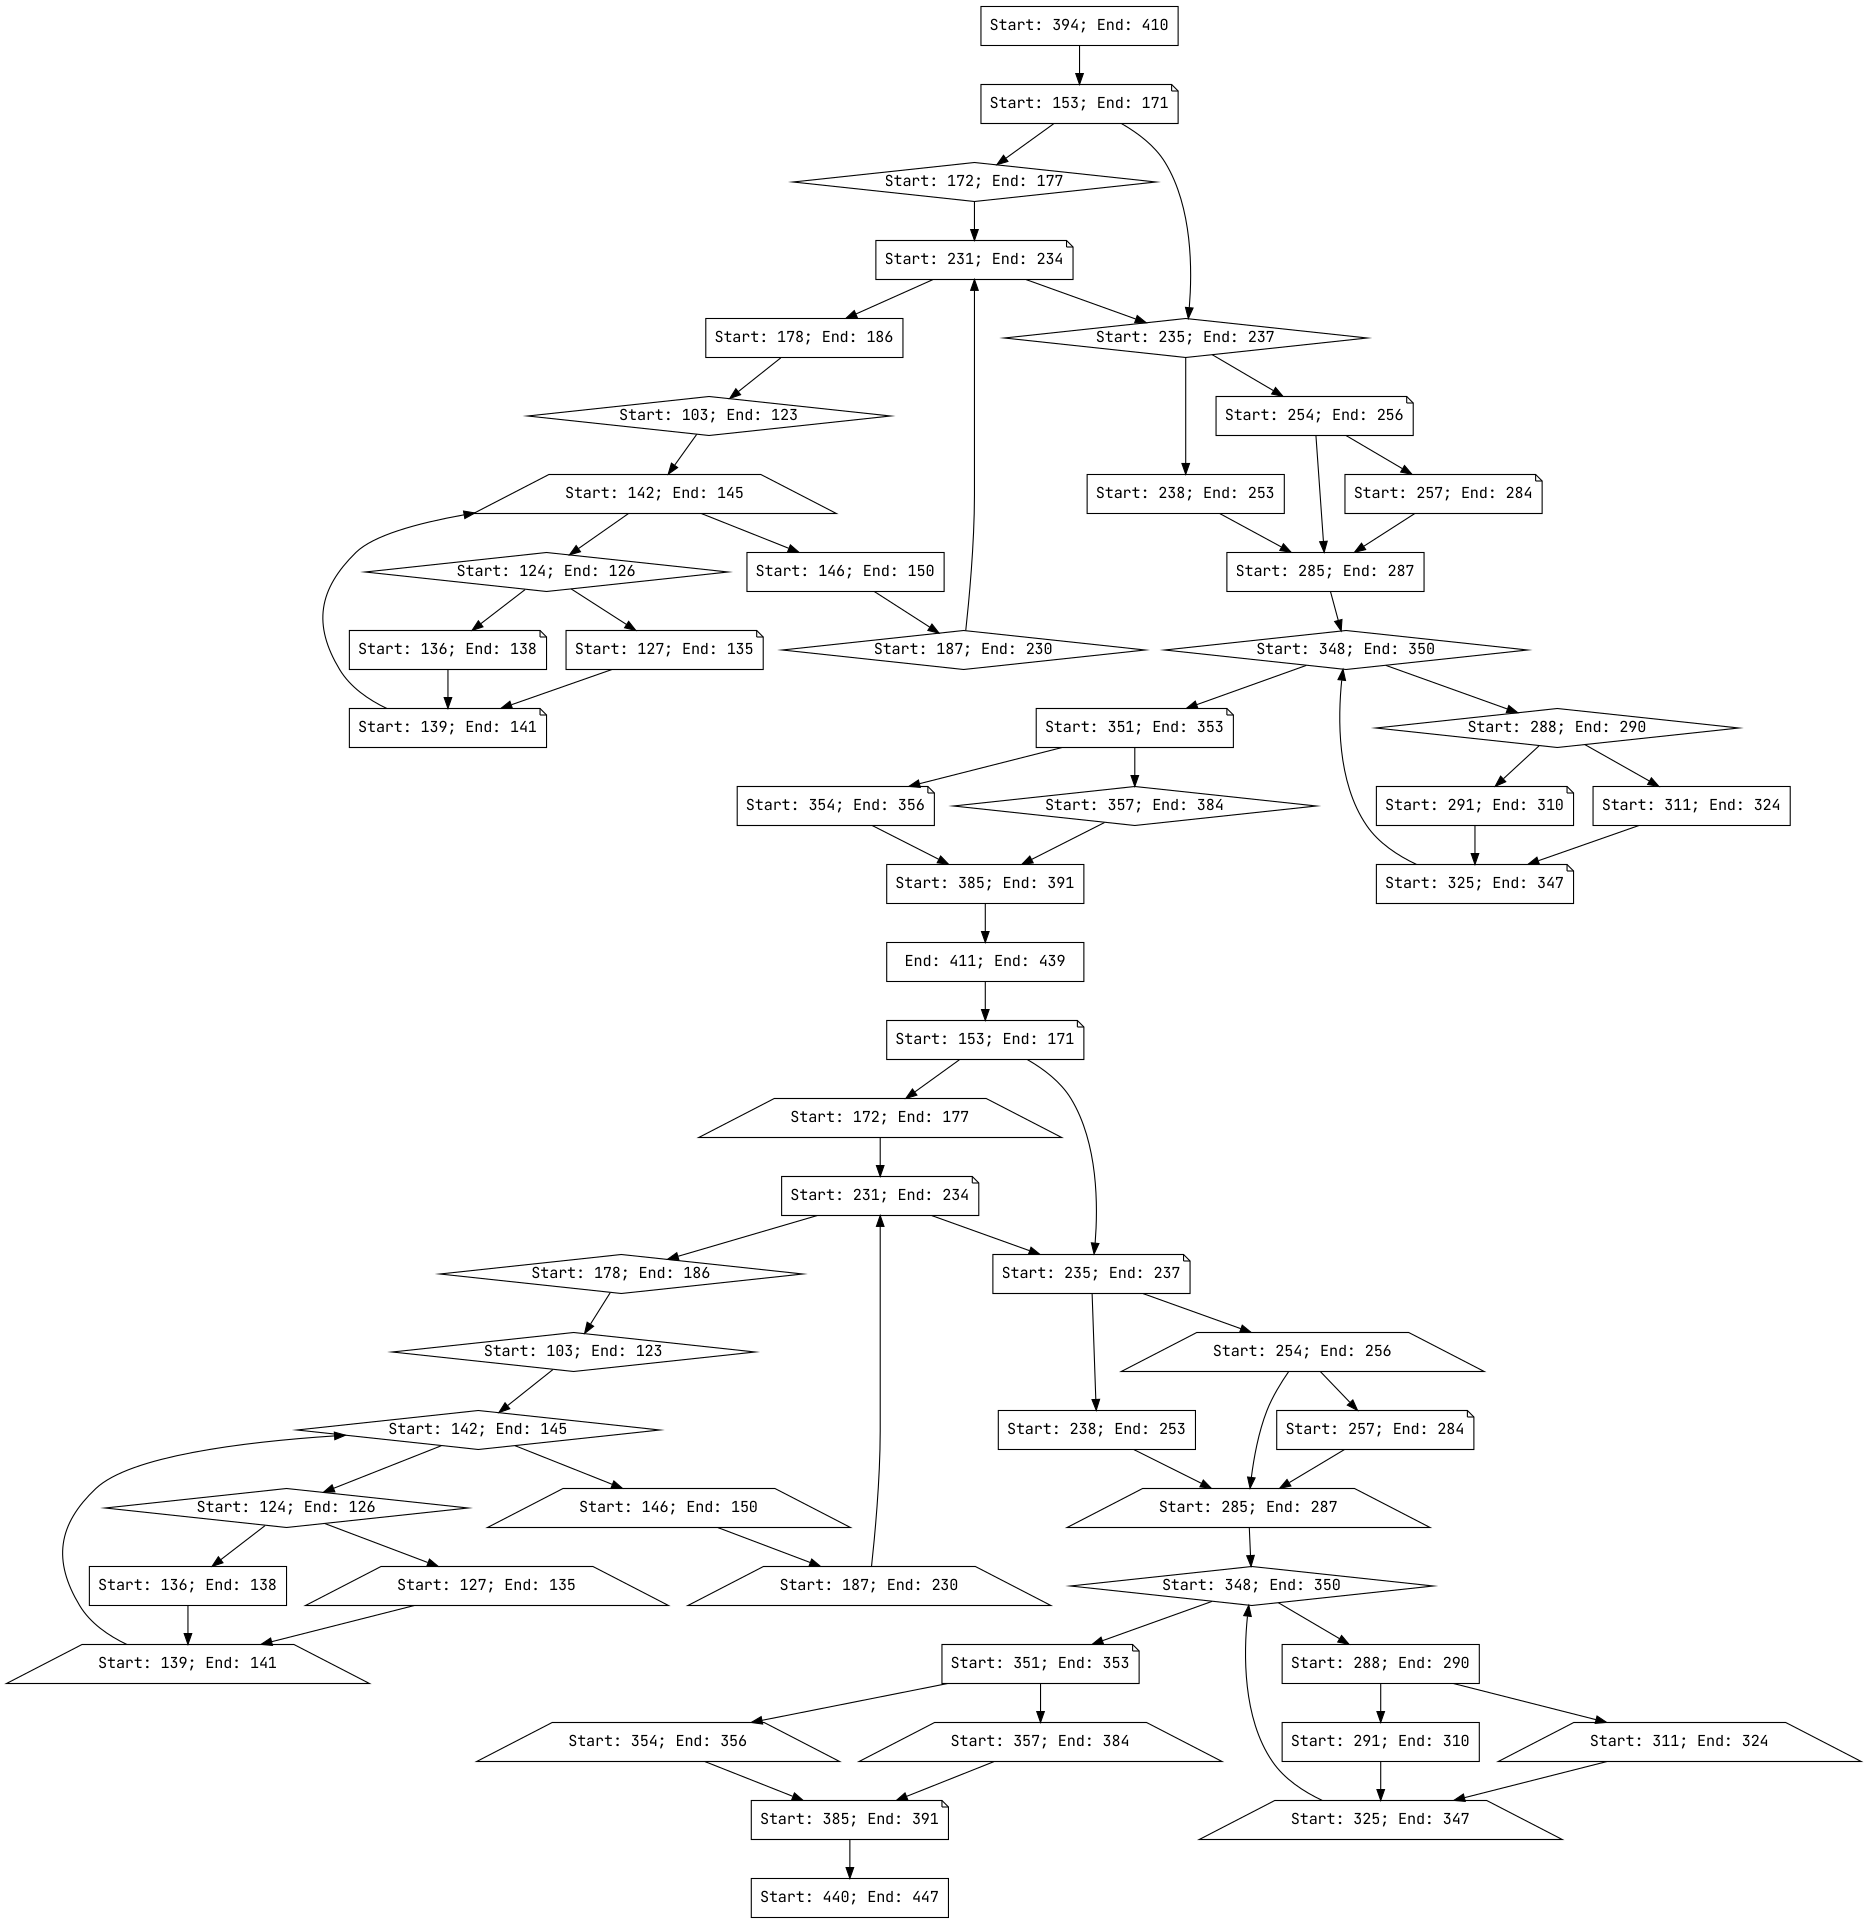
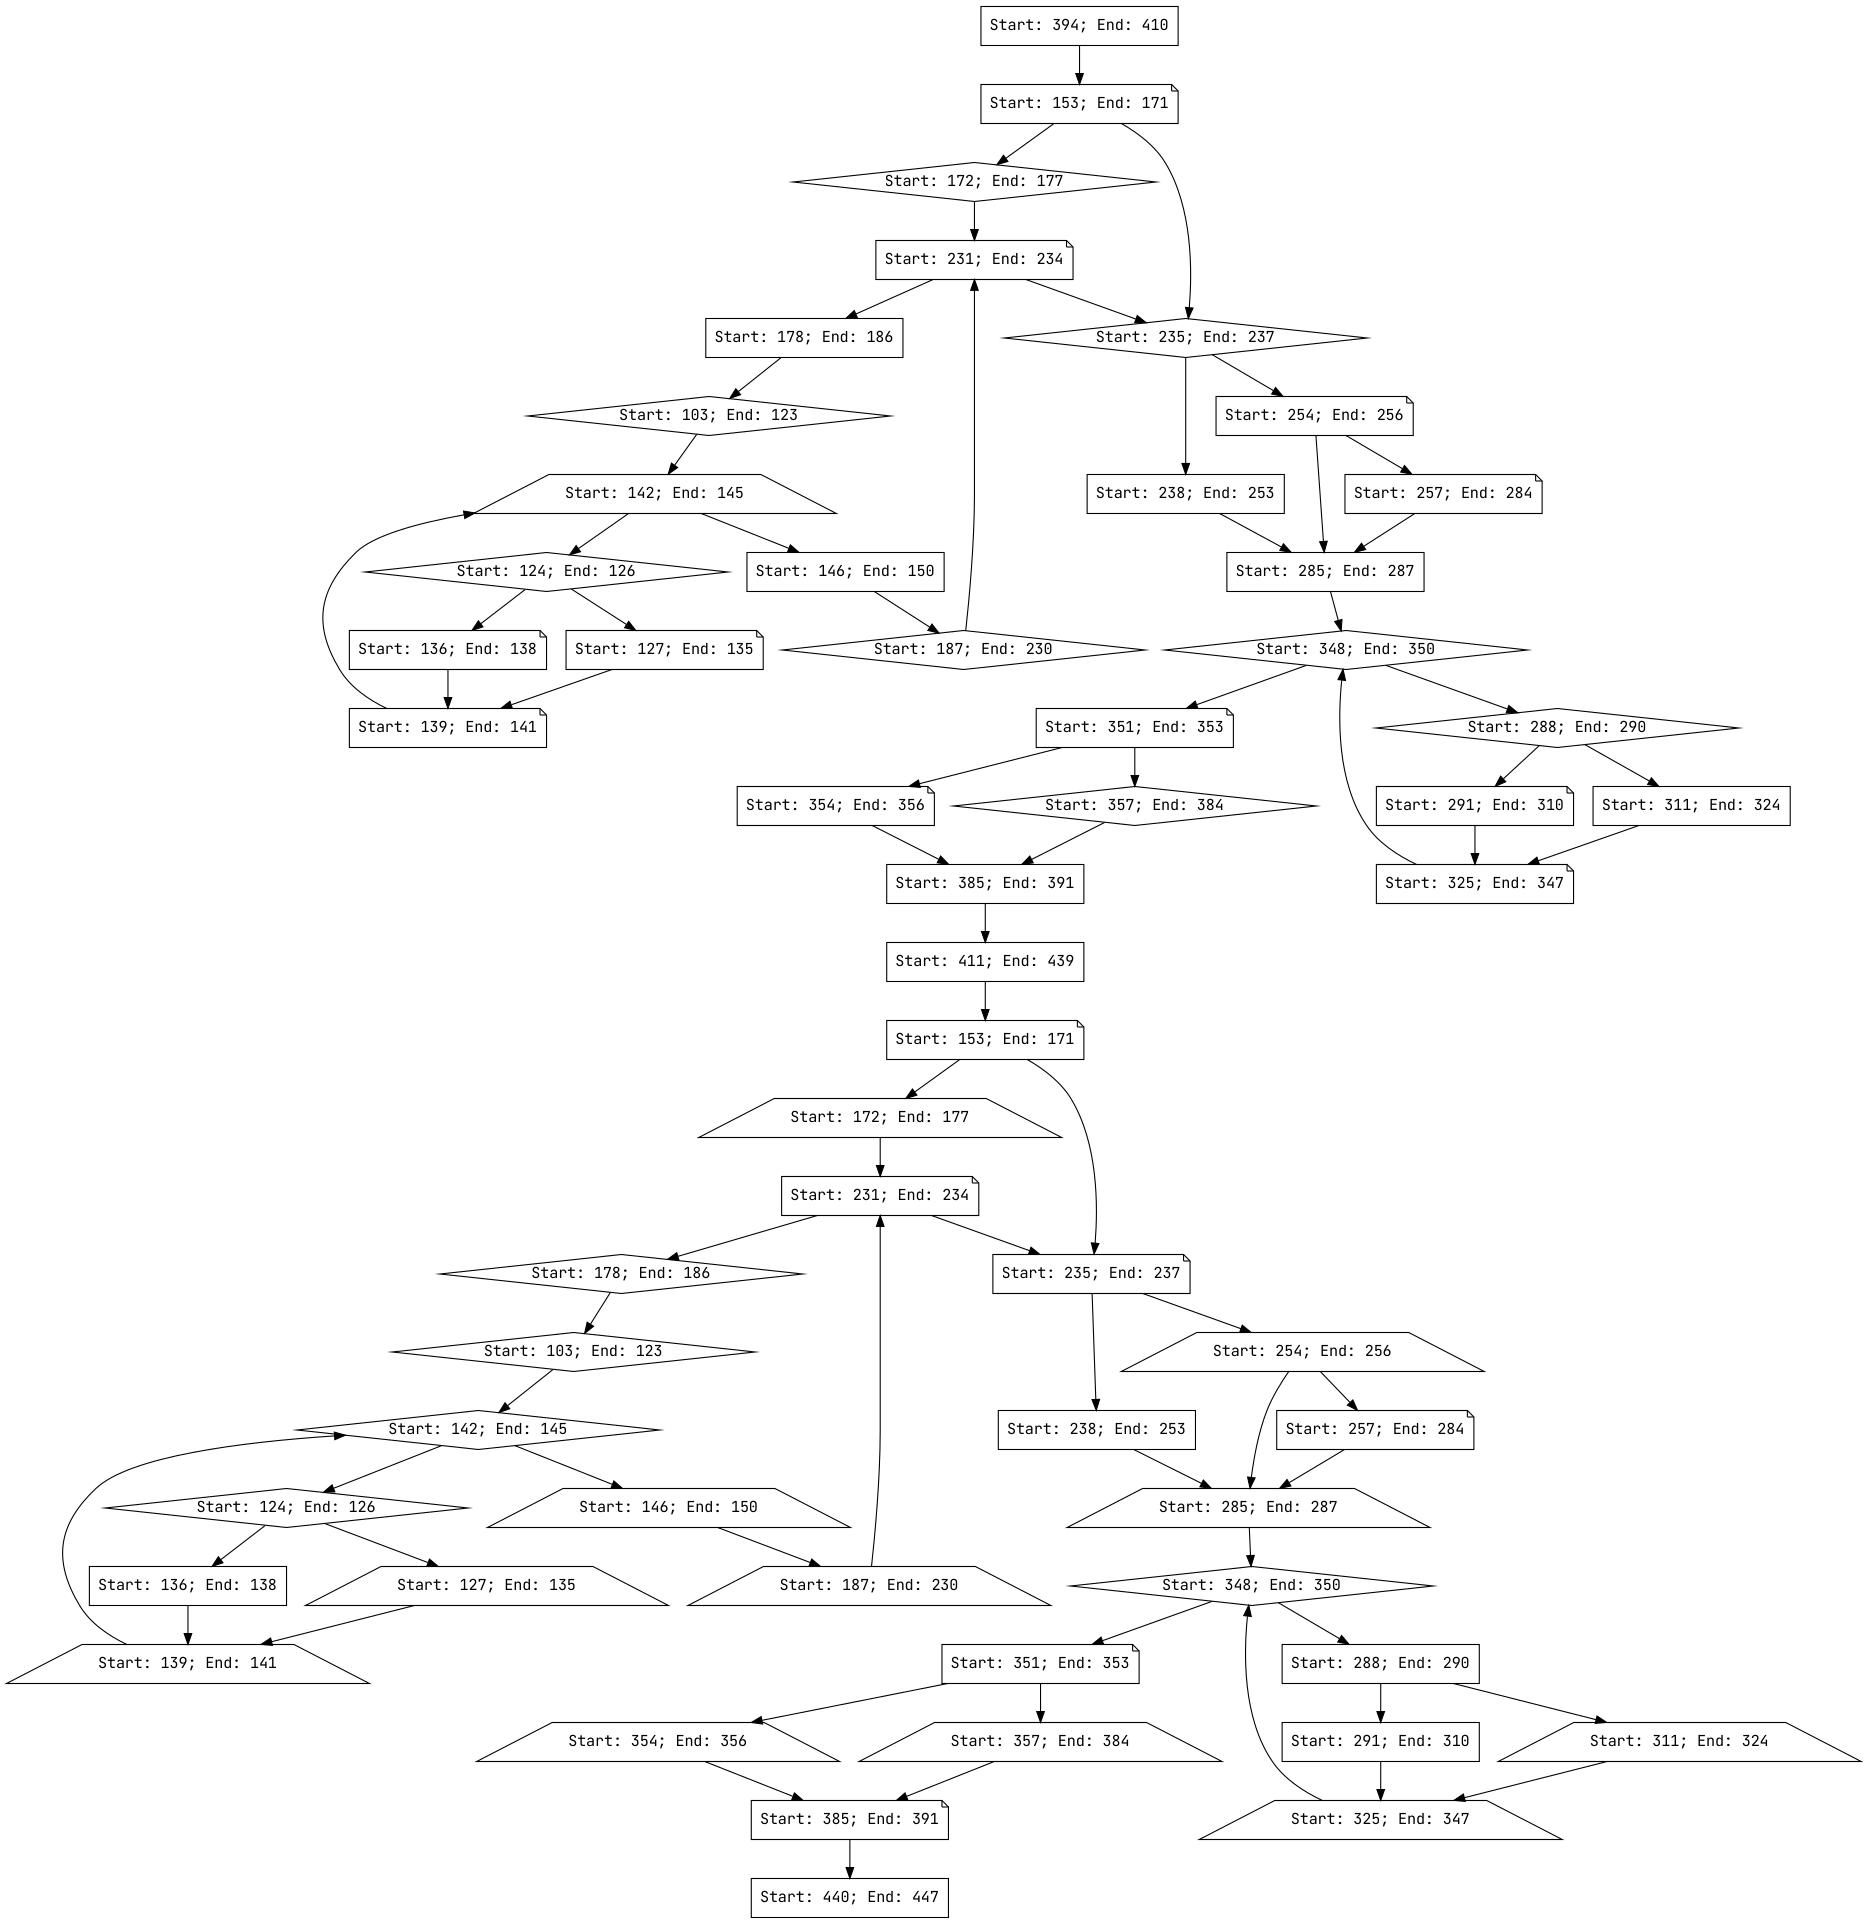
node "End: 411; End: 439": label "End: 411; End: 439" -> "Start: 411; End: 439"
